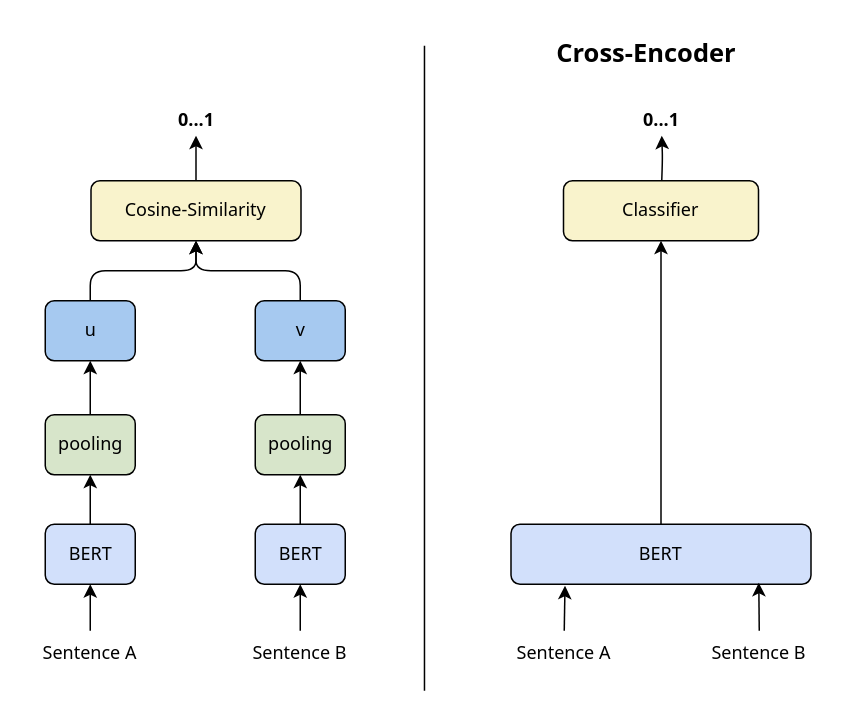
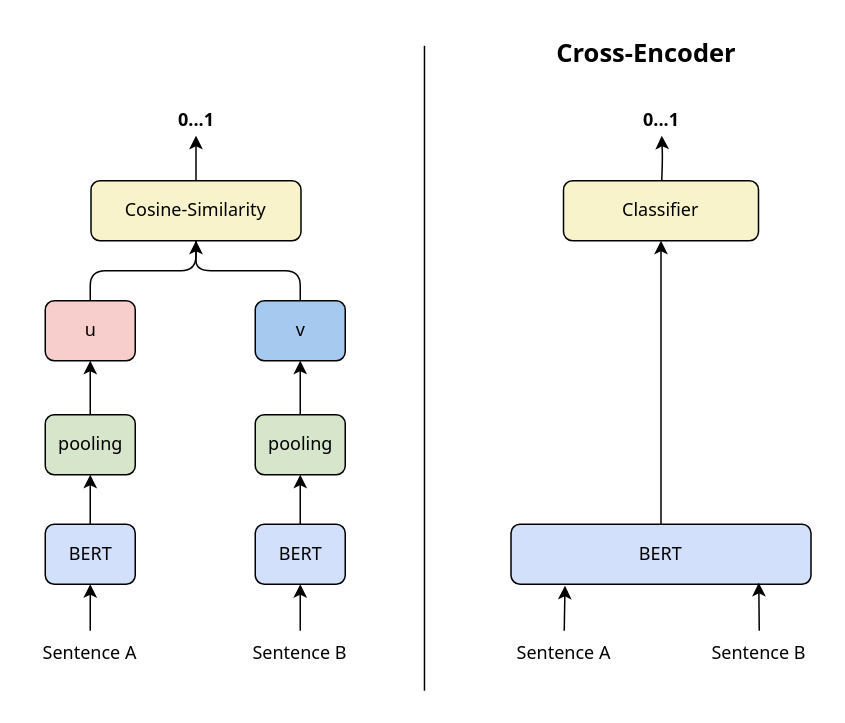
edge "u" -> "Cosine-Similarity": arrowhead classic -> none
node "u": fillcolor #a6c9f0 -> #f8cecc
